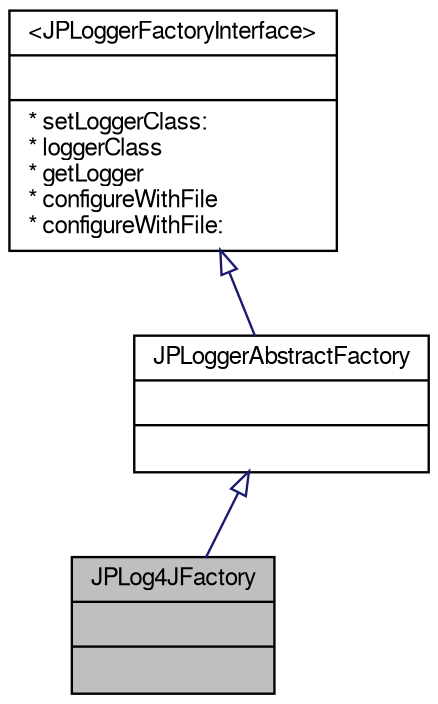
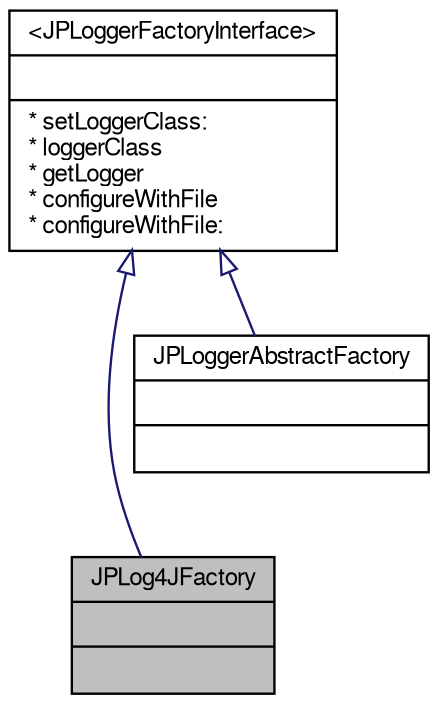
edge "JPLog4JFactory" -> "JPLoggerAbstractFactory": now "JPLog4JFactory" -> "<JPLoggerFactoryInterface>"
